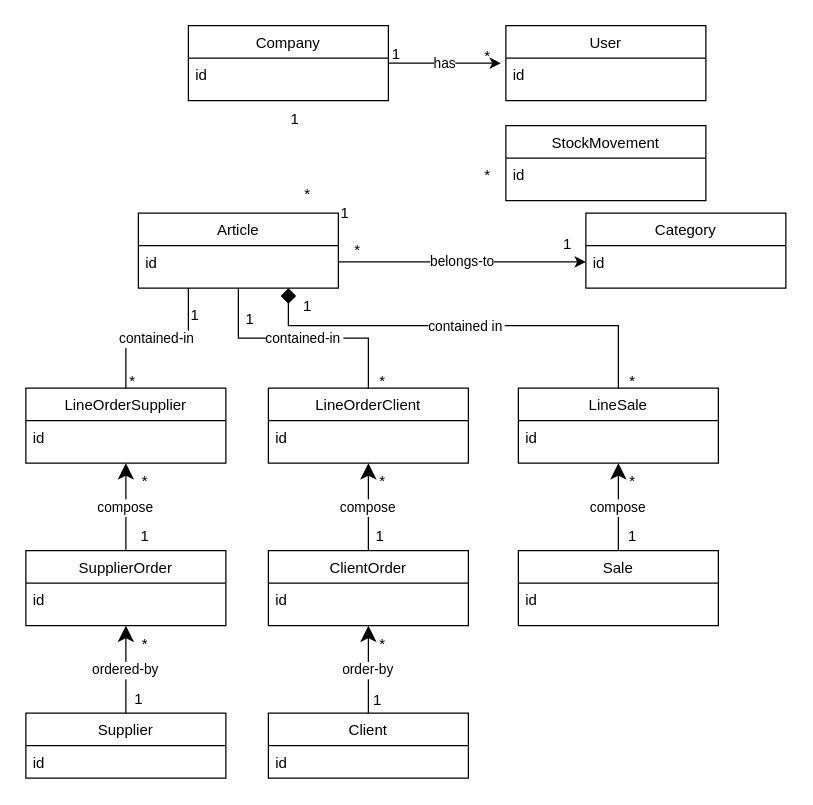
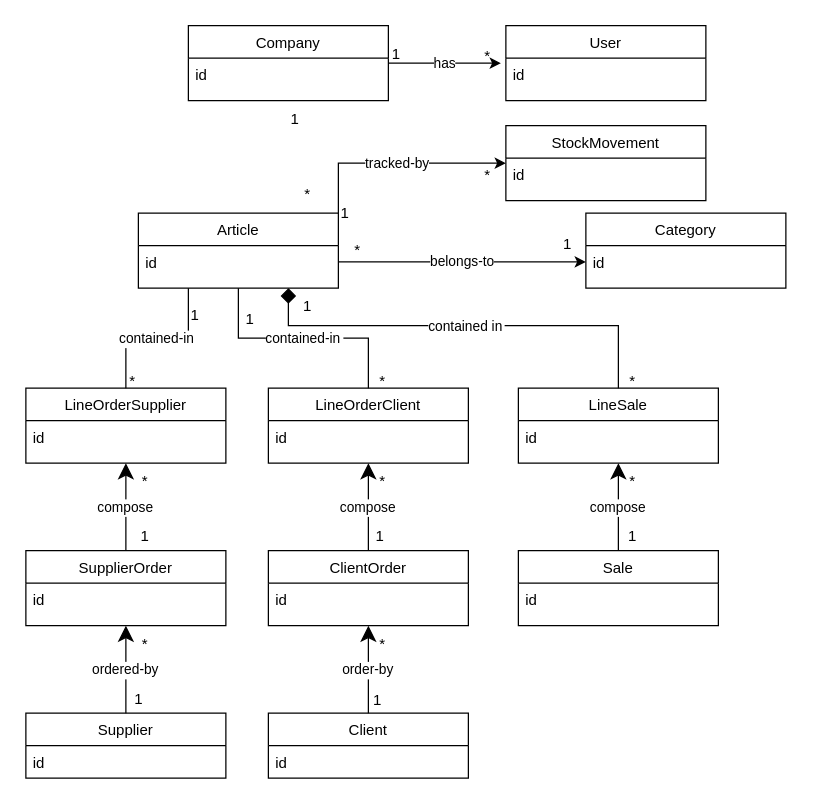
edge "Article" -> "StockMovement": added, label "tracked-by"
